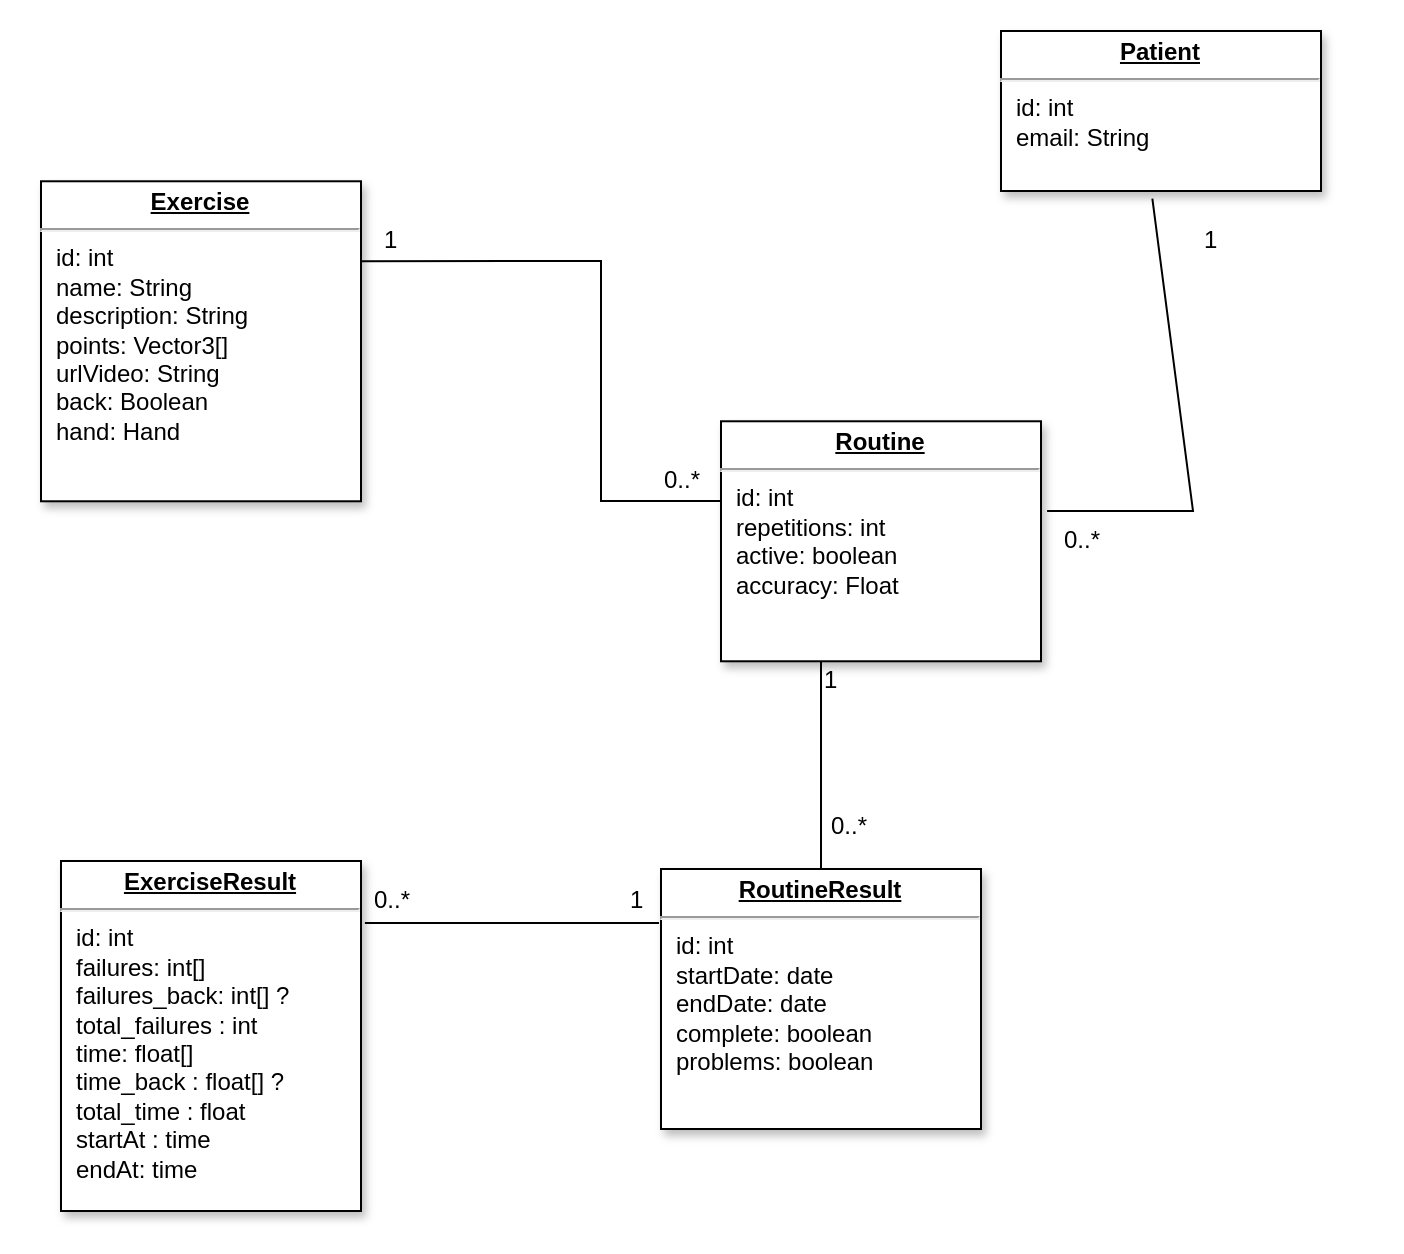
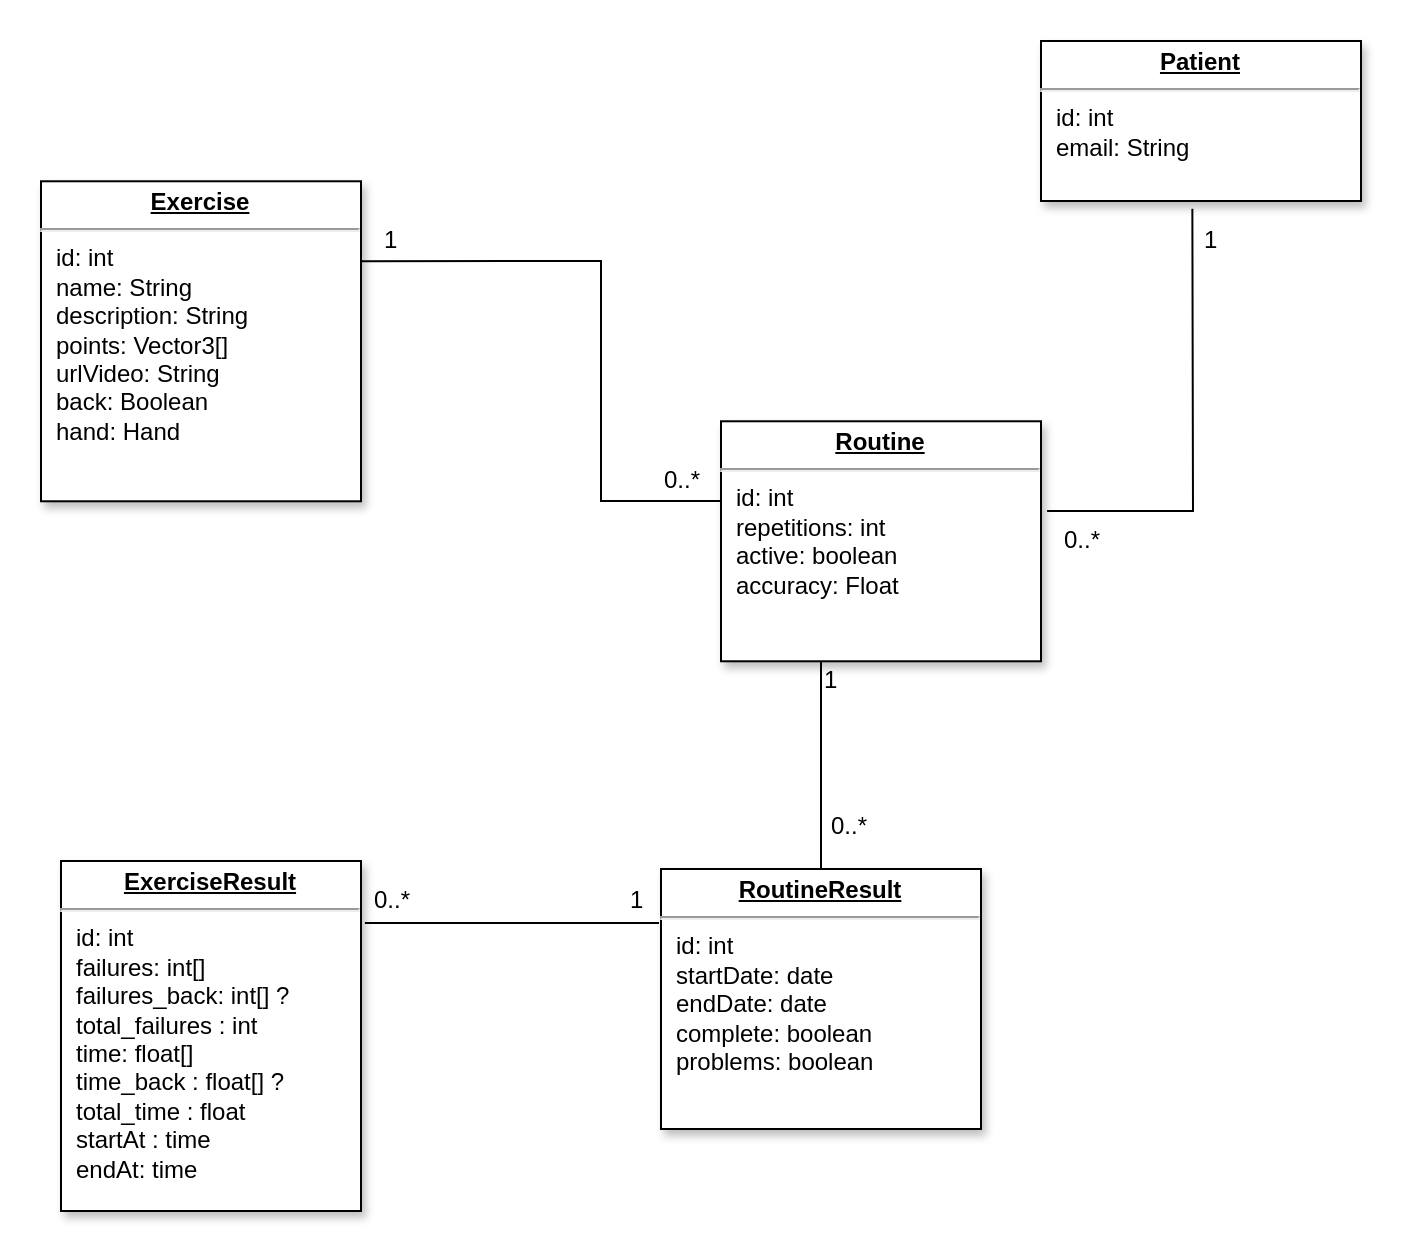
node "Patient id: int email: String": moved (1161, 111) -> (1201, 121)
